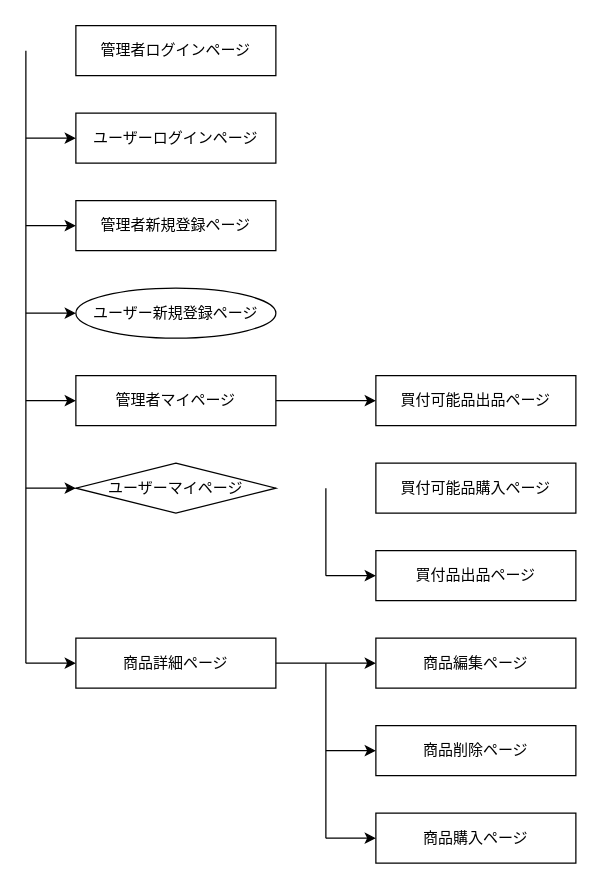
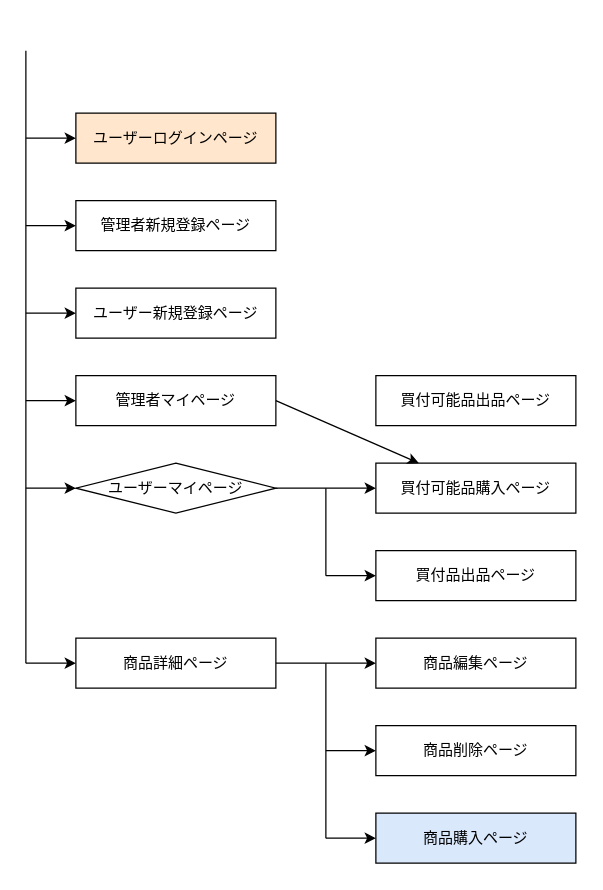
node "管理者ログインページ": removed
node "ユーザーログインページ": fillcolor #ffffff -> #ffe6cc
node "ユーザー新規登録ページ": shape ellipse -> rectangle
edge "管理者マイページ" -> "買付可能品出品ページ": now "管理者マイページ" -> "買付可能品購入ページ"
edge "ユーザーマイページ" -> "買付可能品購入ページ": added
node "商品購入ページ": fillcolor #ffffff -> #dae8fc
